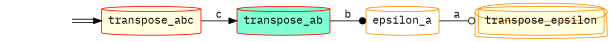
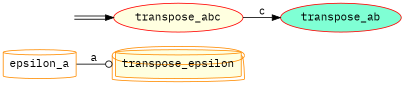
node "transpose_abc": shape cylinder -> ellipse
node "transpose_ab": shape cylinder -> ellipse
edge "transpose_ab" -> "epsilon_a": removed, label "b"
